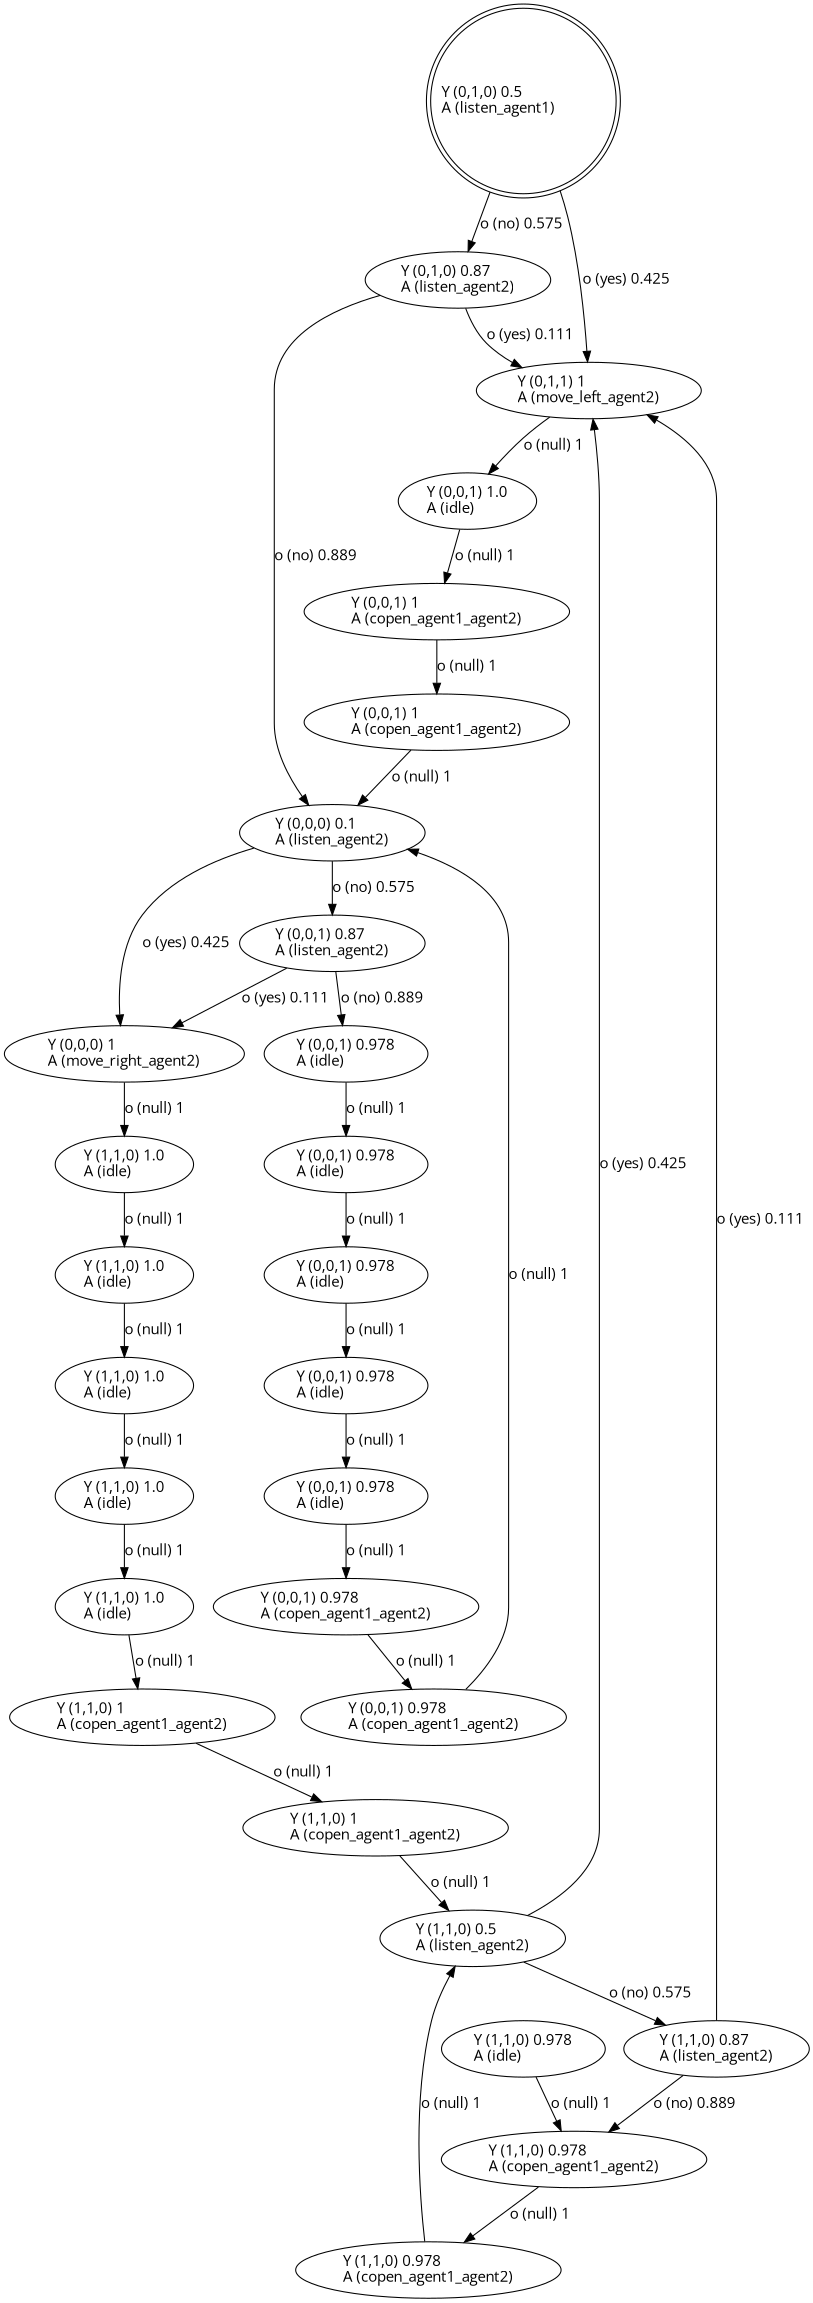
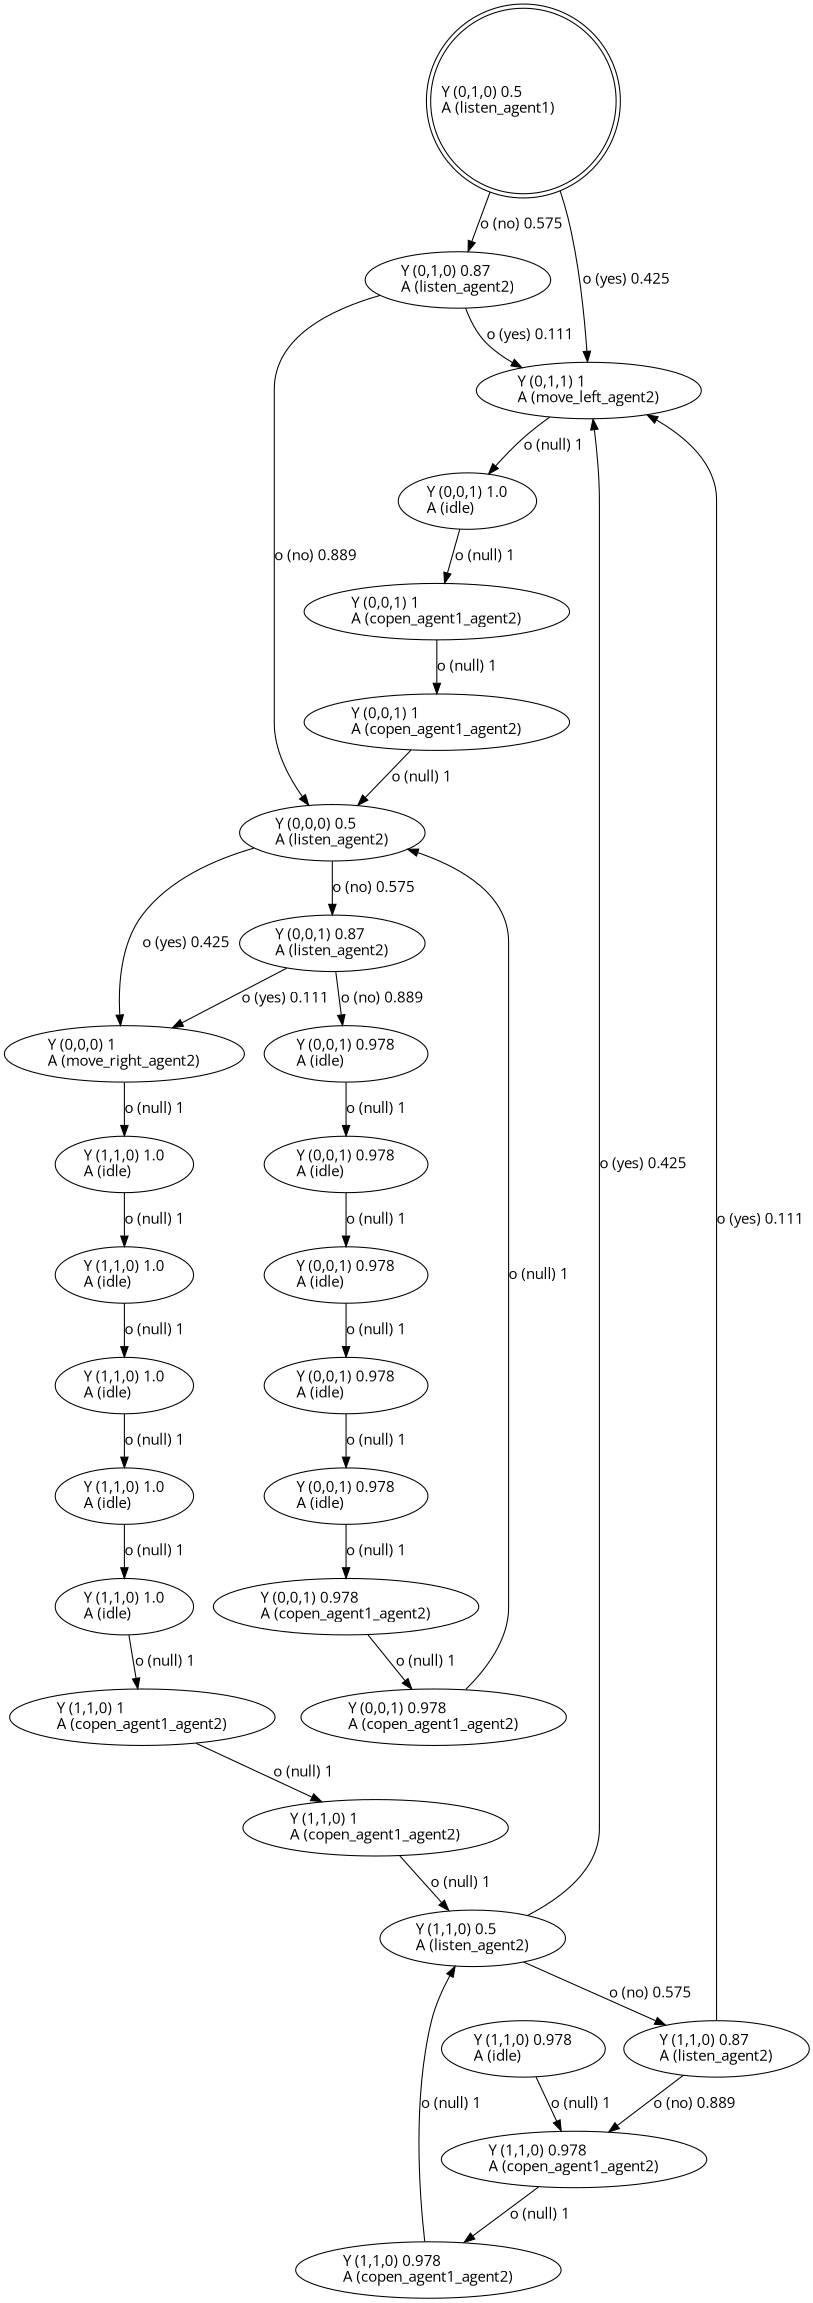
node "Y (0,0,0) 0.1 A (listen_agent2)": label "Y (0,0,0) 0.1 A (listen_agent2)" -> "Y (0,0,0) 0.5 A (listen_agent2)"
